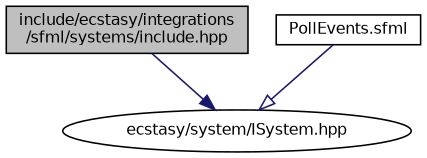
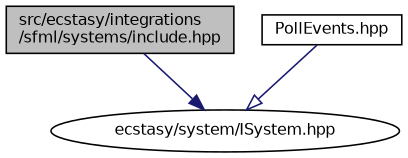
node "include/ecstasy/integrations /sfml/systems/include.hpp": label "include/ecstasy/integrations /sfml/systems/include.hpp" -> "src/ecstasy/integrations /sfml/systems/include.hpp"
node "PollEvents.sfml": label "PollEvents.sfml" -> "PollEvents.hpp"
